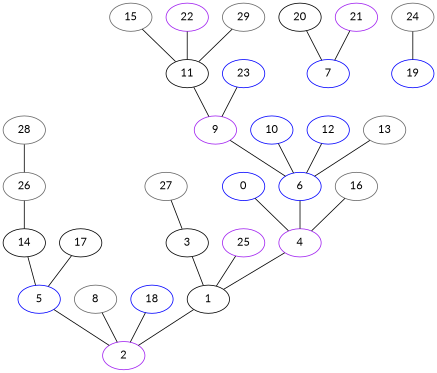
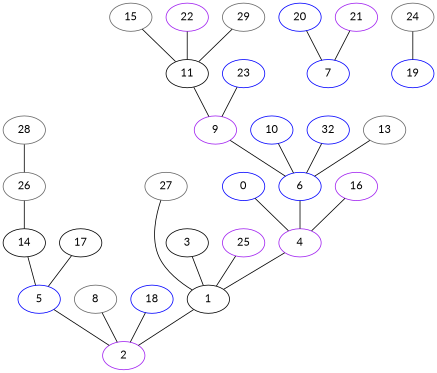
node "20": color black -> blue
node "12": label "12" -> "32"
node "16": color gray40 -> purple
edge "27" -- "3": now "27" -- "1"
